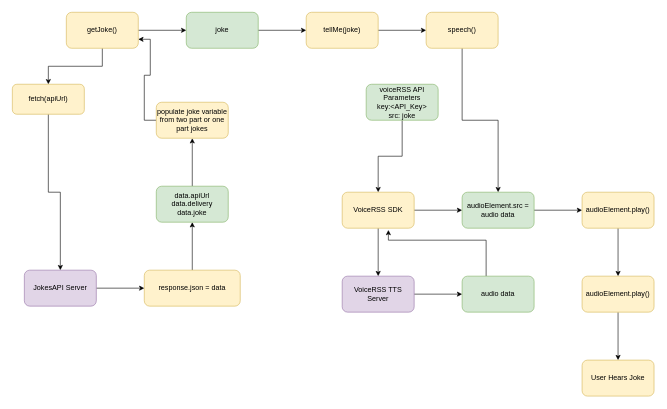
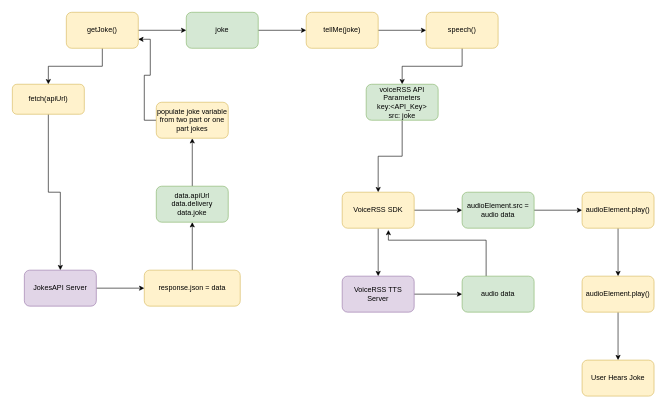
edge "speech()" -> "audioElement.src = audio data": now "speech()" -> "voiceRSS API Parameters key:<API_Key> src: joke"
